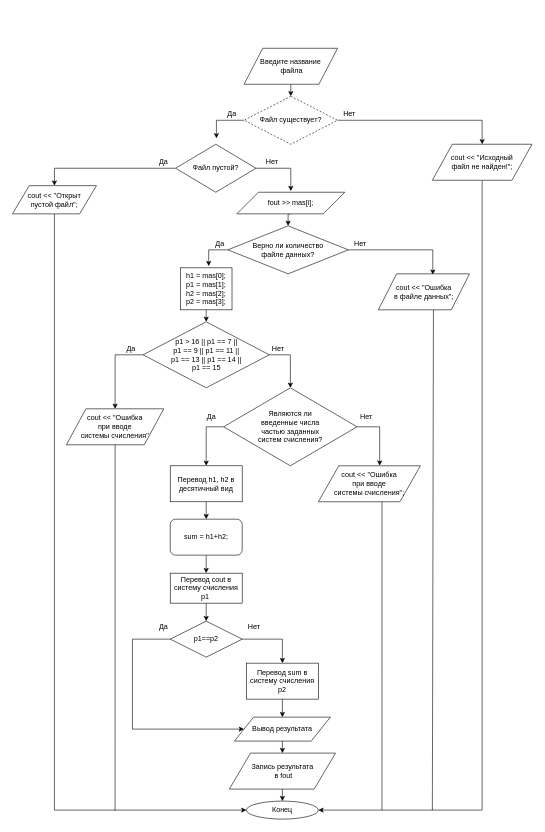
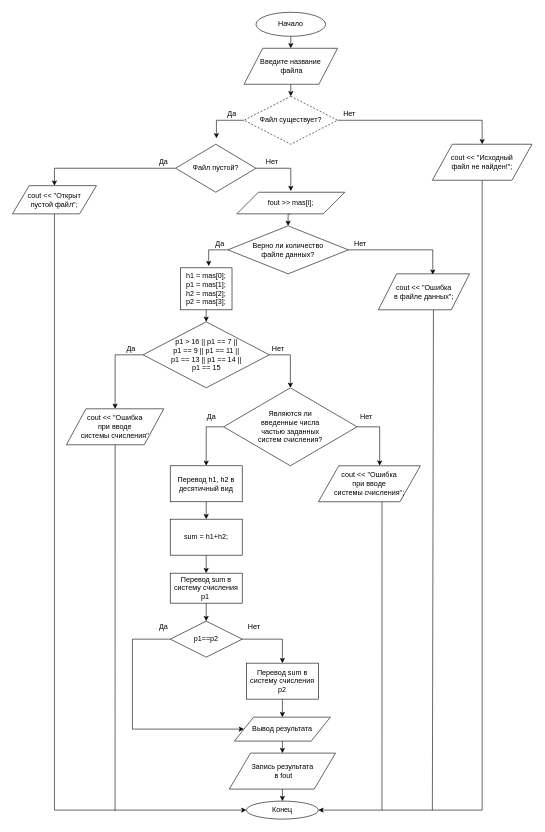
node "Начало": added
edge "Начало" -> "Введите название файла": added
node "sum = h1+h2;": shape rounded rectangle -> rectangle
node "Перевод cout в систему счисления p1": label "Перевод cout в систему счисления p1" -> "Перевод sum в систему счисления p1"
